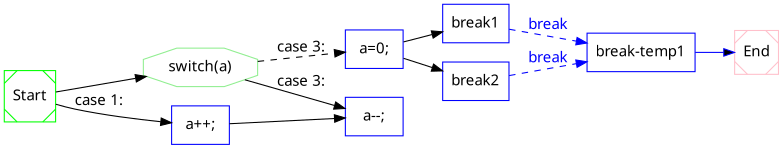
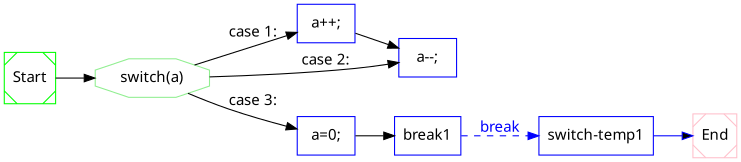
node "break-temp1": label "break-temp1" -> "switch-temp1"
edge "switch(a)" -> "a=0;": style dashed -> solid
node "break2": removed
edge "switch(a)" -> "a--;": label "case 3:" -> "case 2:"
edge "Start" -> "a++;": now "switch(a)" -> "a++;"
